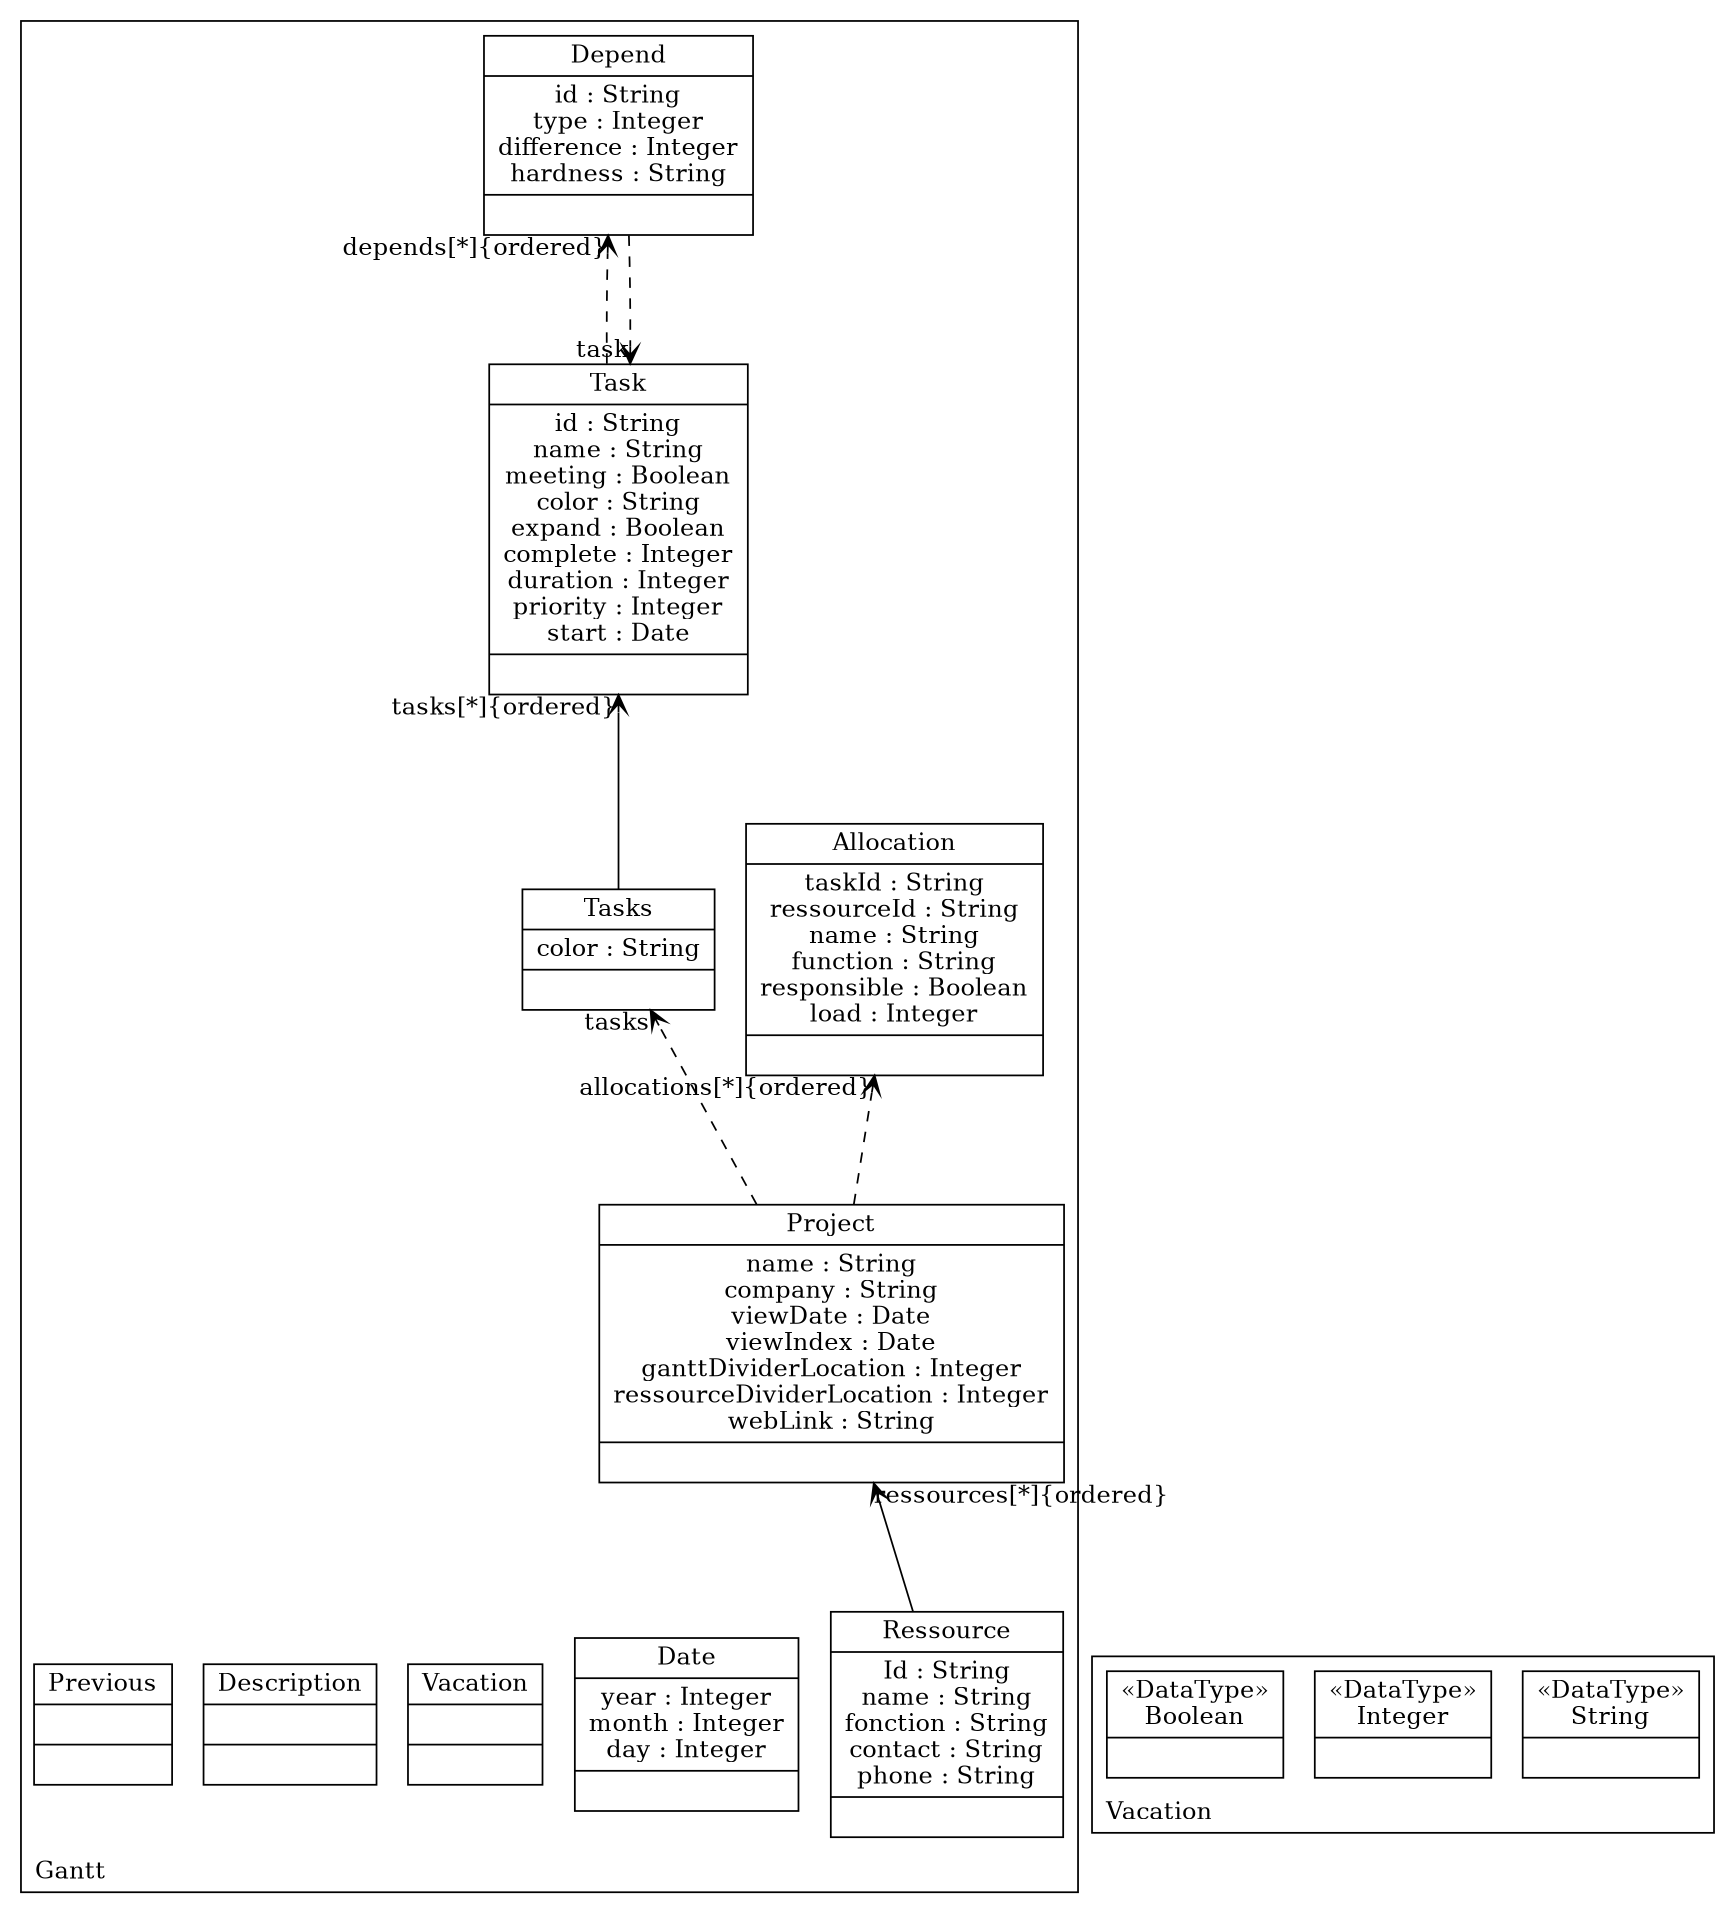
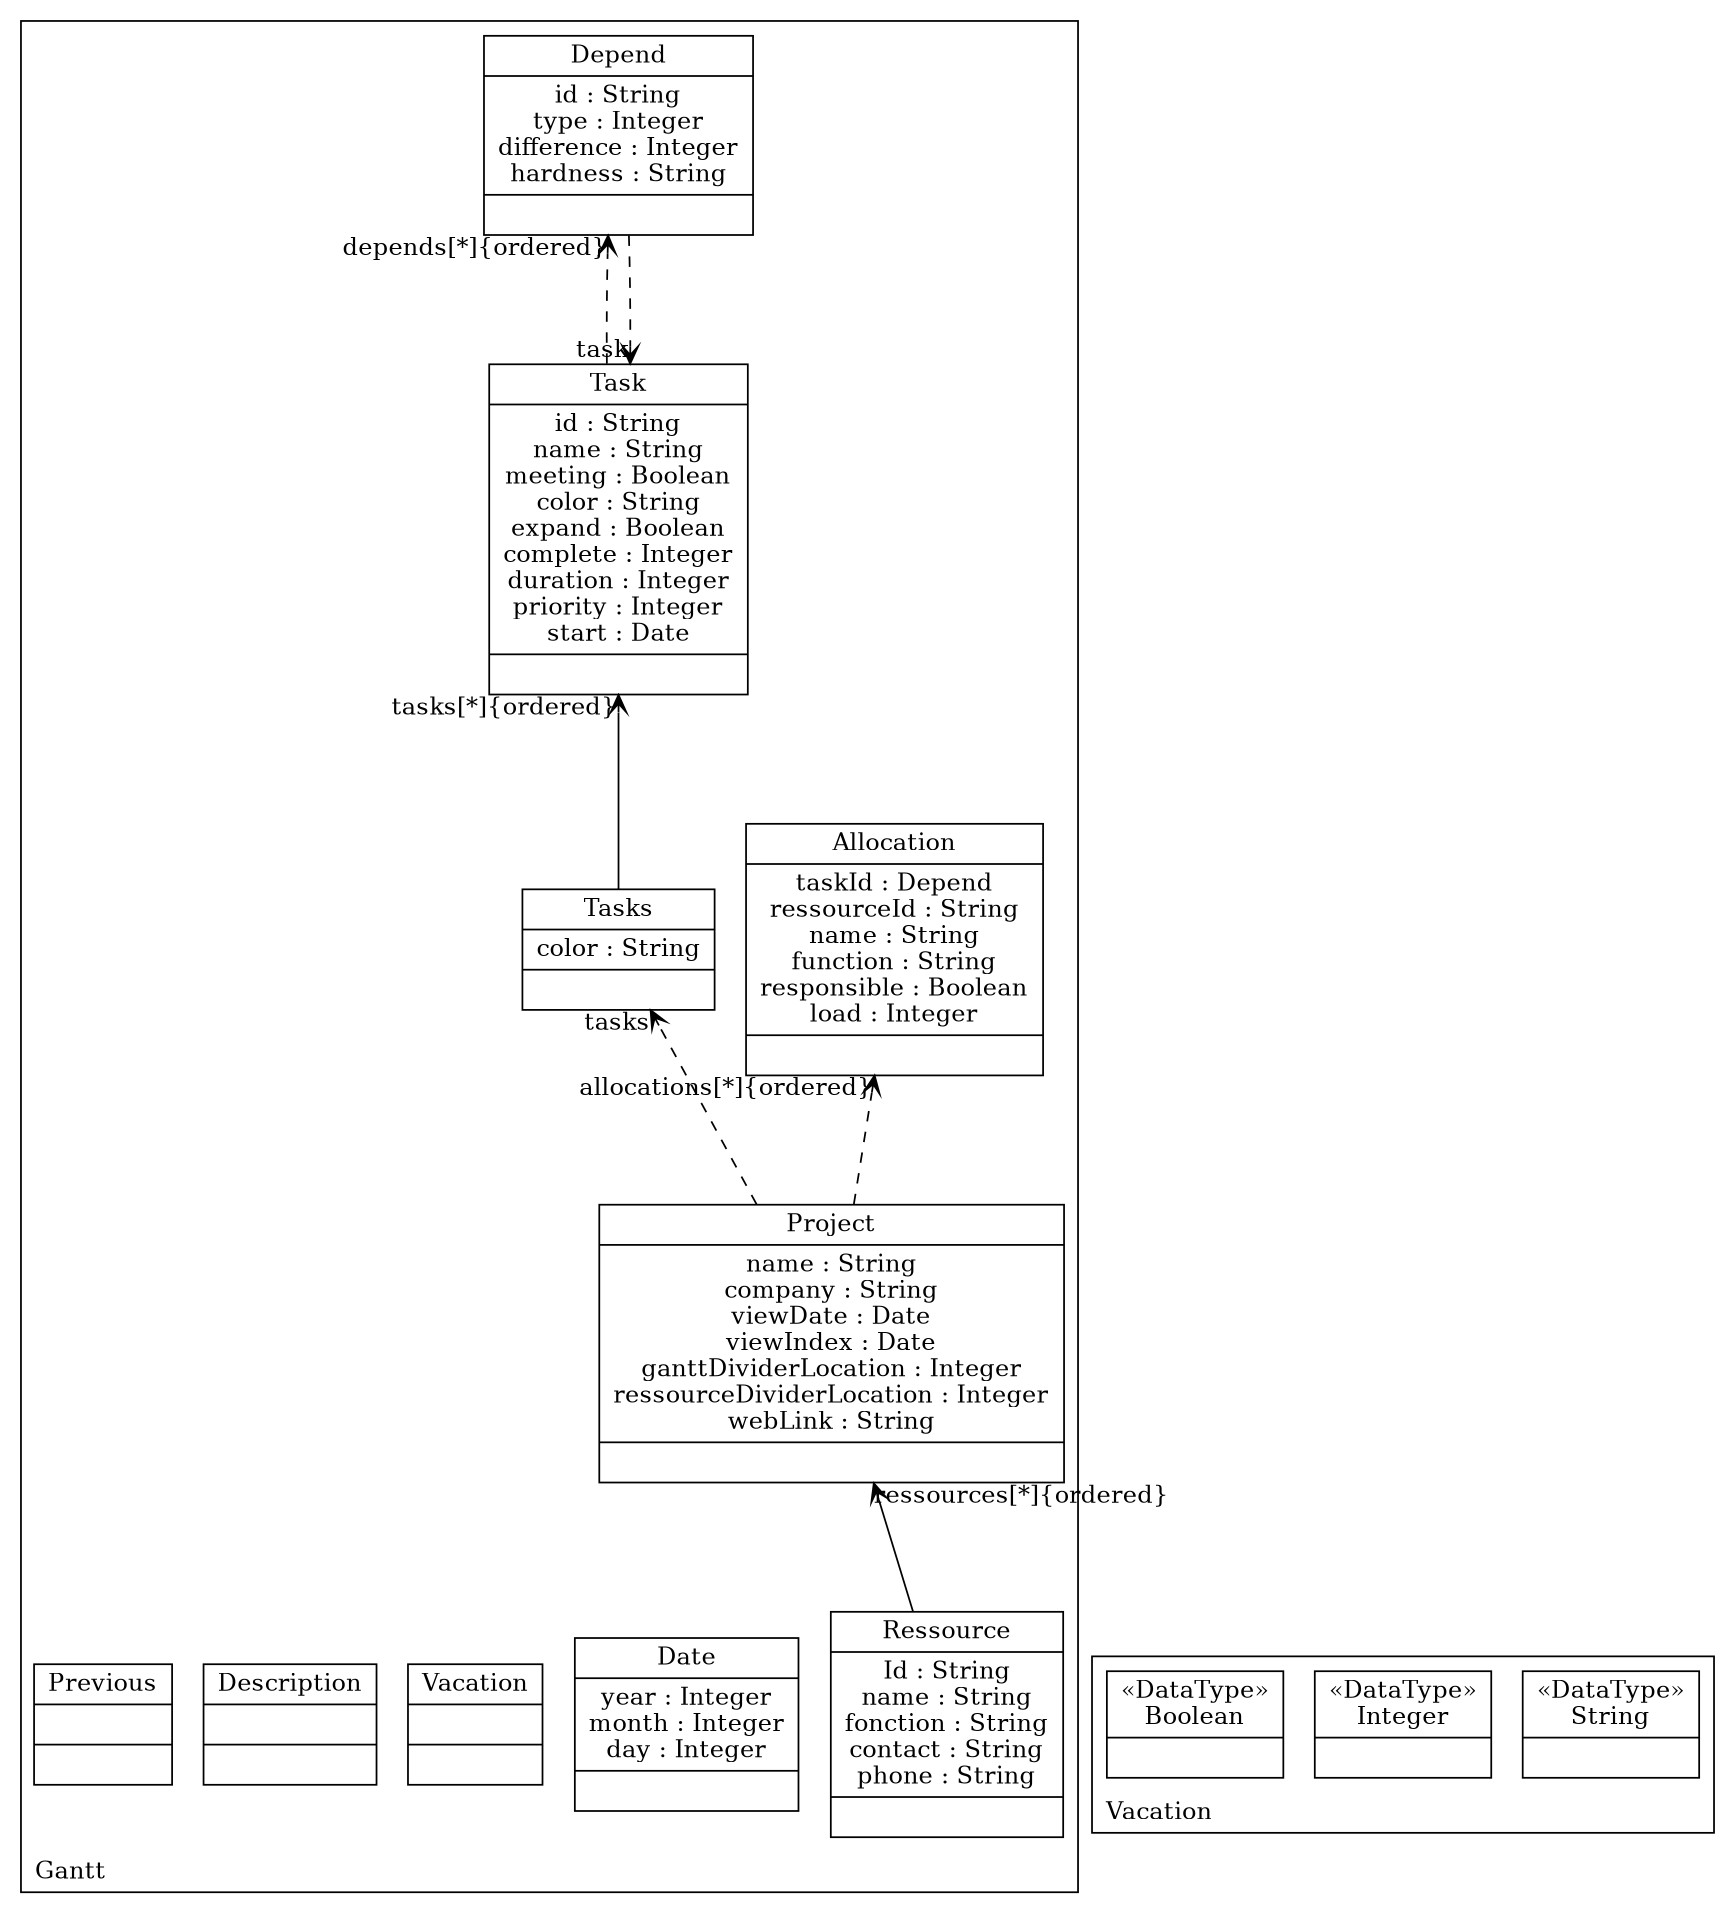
node "Allocation": text "taskId : String" -> "taskId : Depend"
